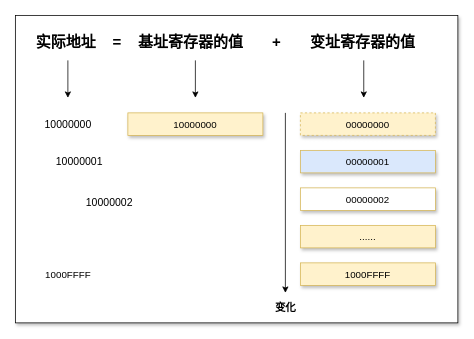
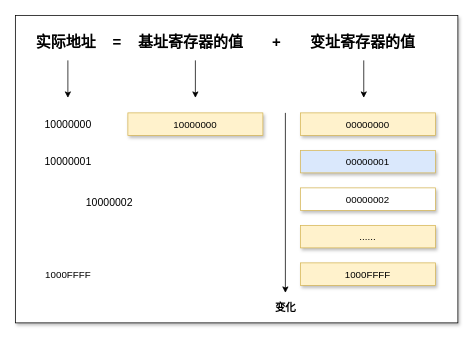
node "00000000": style dashed -> solid
node "10000001": moved (79, 162) -> (68, 162)
